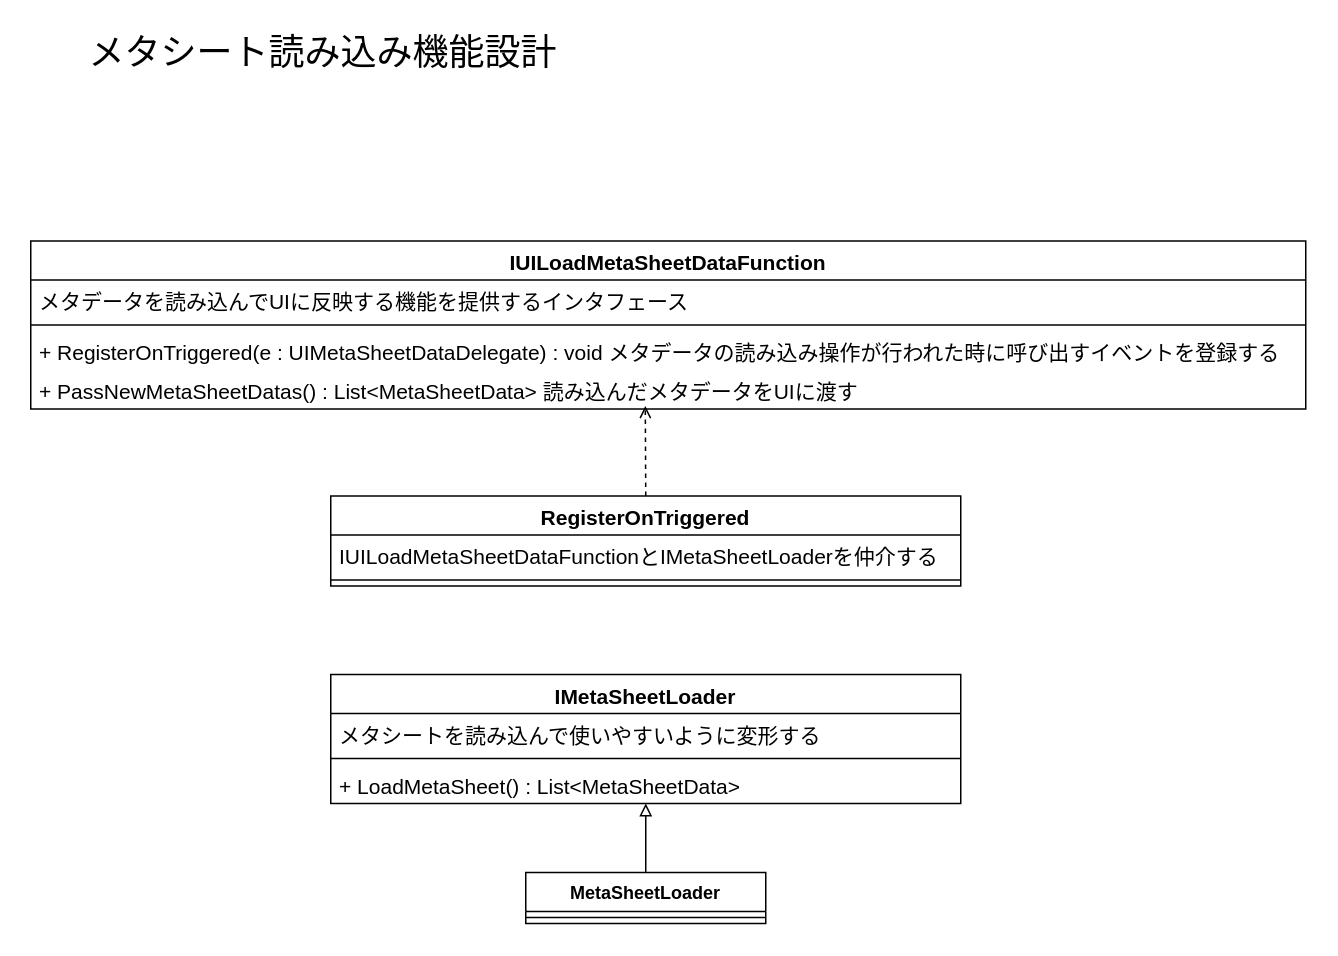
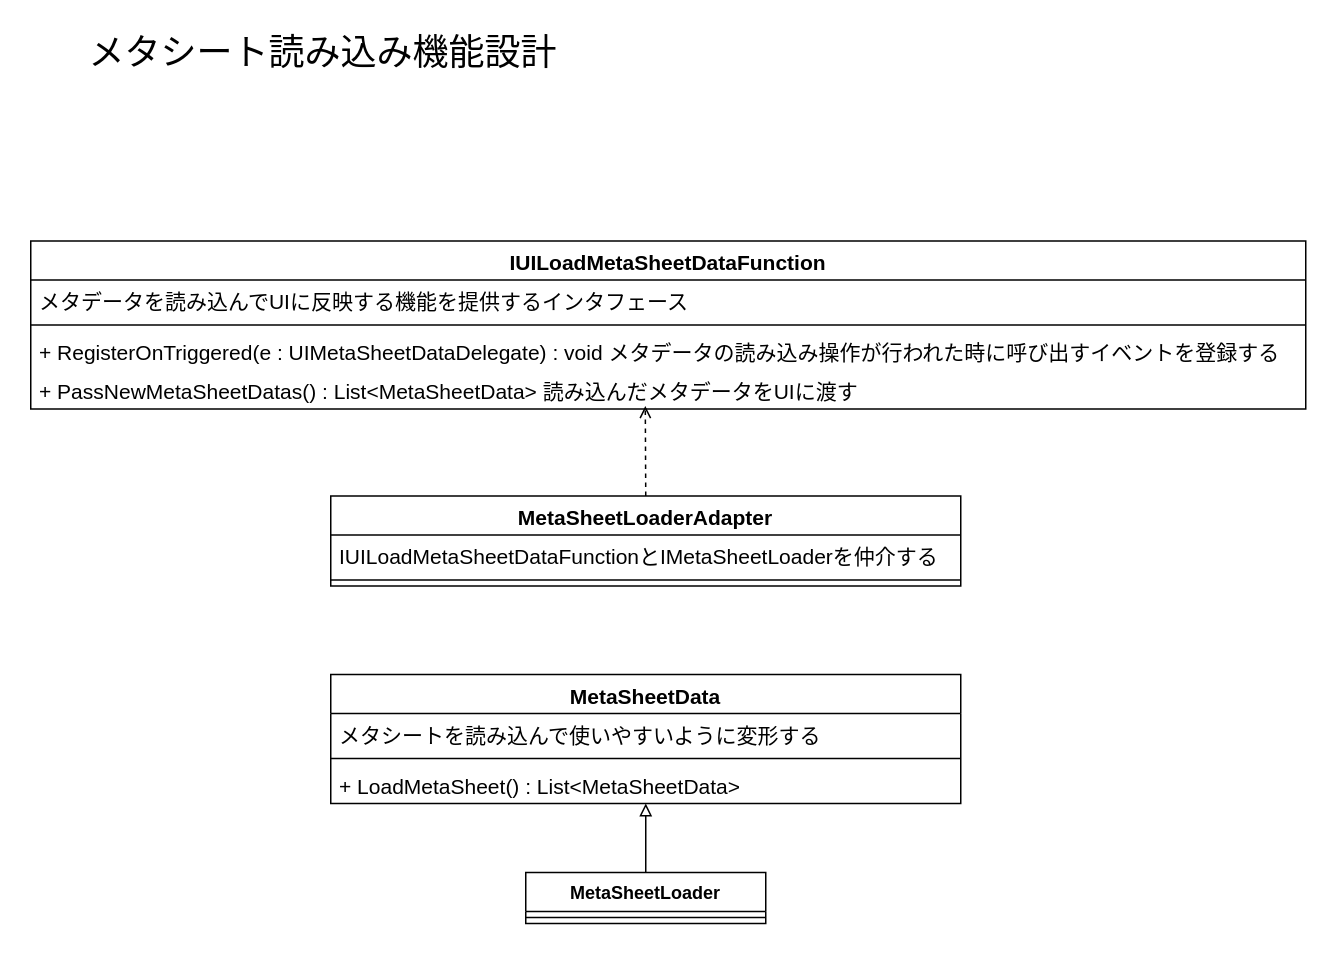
node "RegisterOnTriggered": label "RegisterOnTriggered" -> "MetaSheetLoaderAdapter"
node "IMetaSheetLoader": label "IMetaSheetLoader" -> "MetaSheetData"
